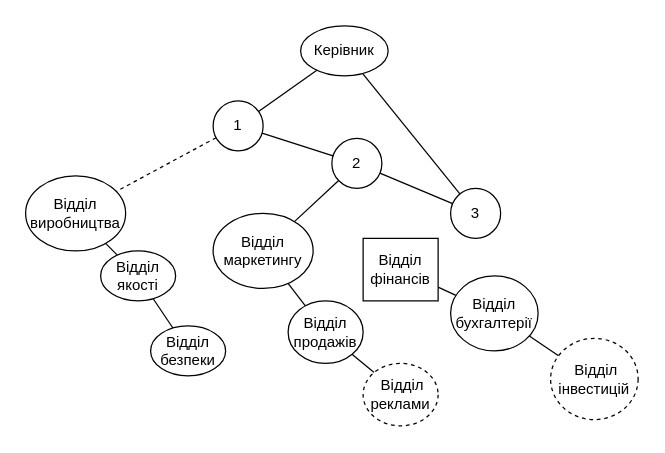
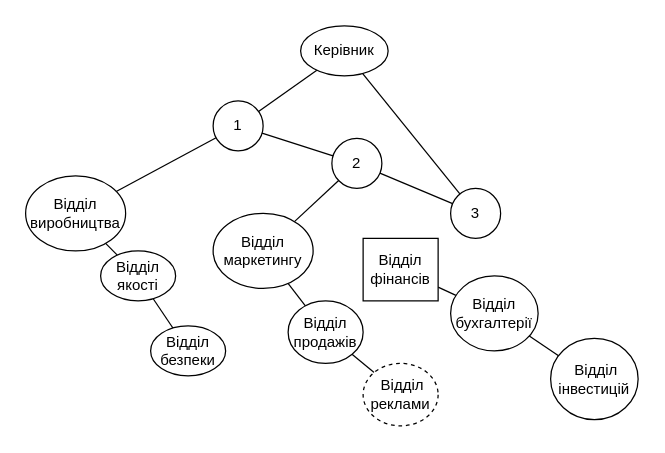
edge "1" -- "Відділ виробництва": style dashed -> solid
node "Відділ інвестицій": style dashed -> solid
